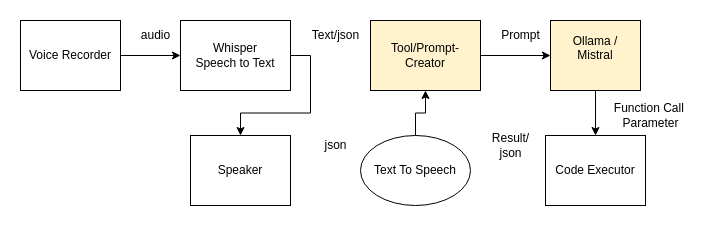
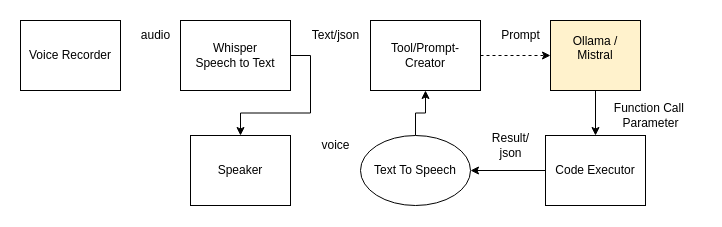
edge "Voice Recorder" -> "Whisper Speech to Text": removed
node "Tool/Prompt- Creator": fillcolor #fff2cc -> #ffffff
edge "Tool/Prompt- Creator" -> "Ollama / Mistral": style solid -> dashed
node "json": label "json" -> "voice"
edge "Code Executor" -> "Text To Speech": added
